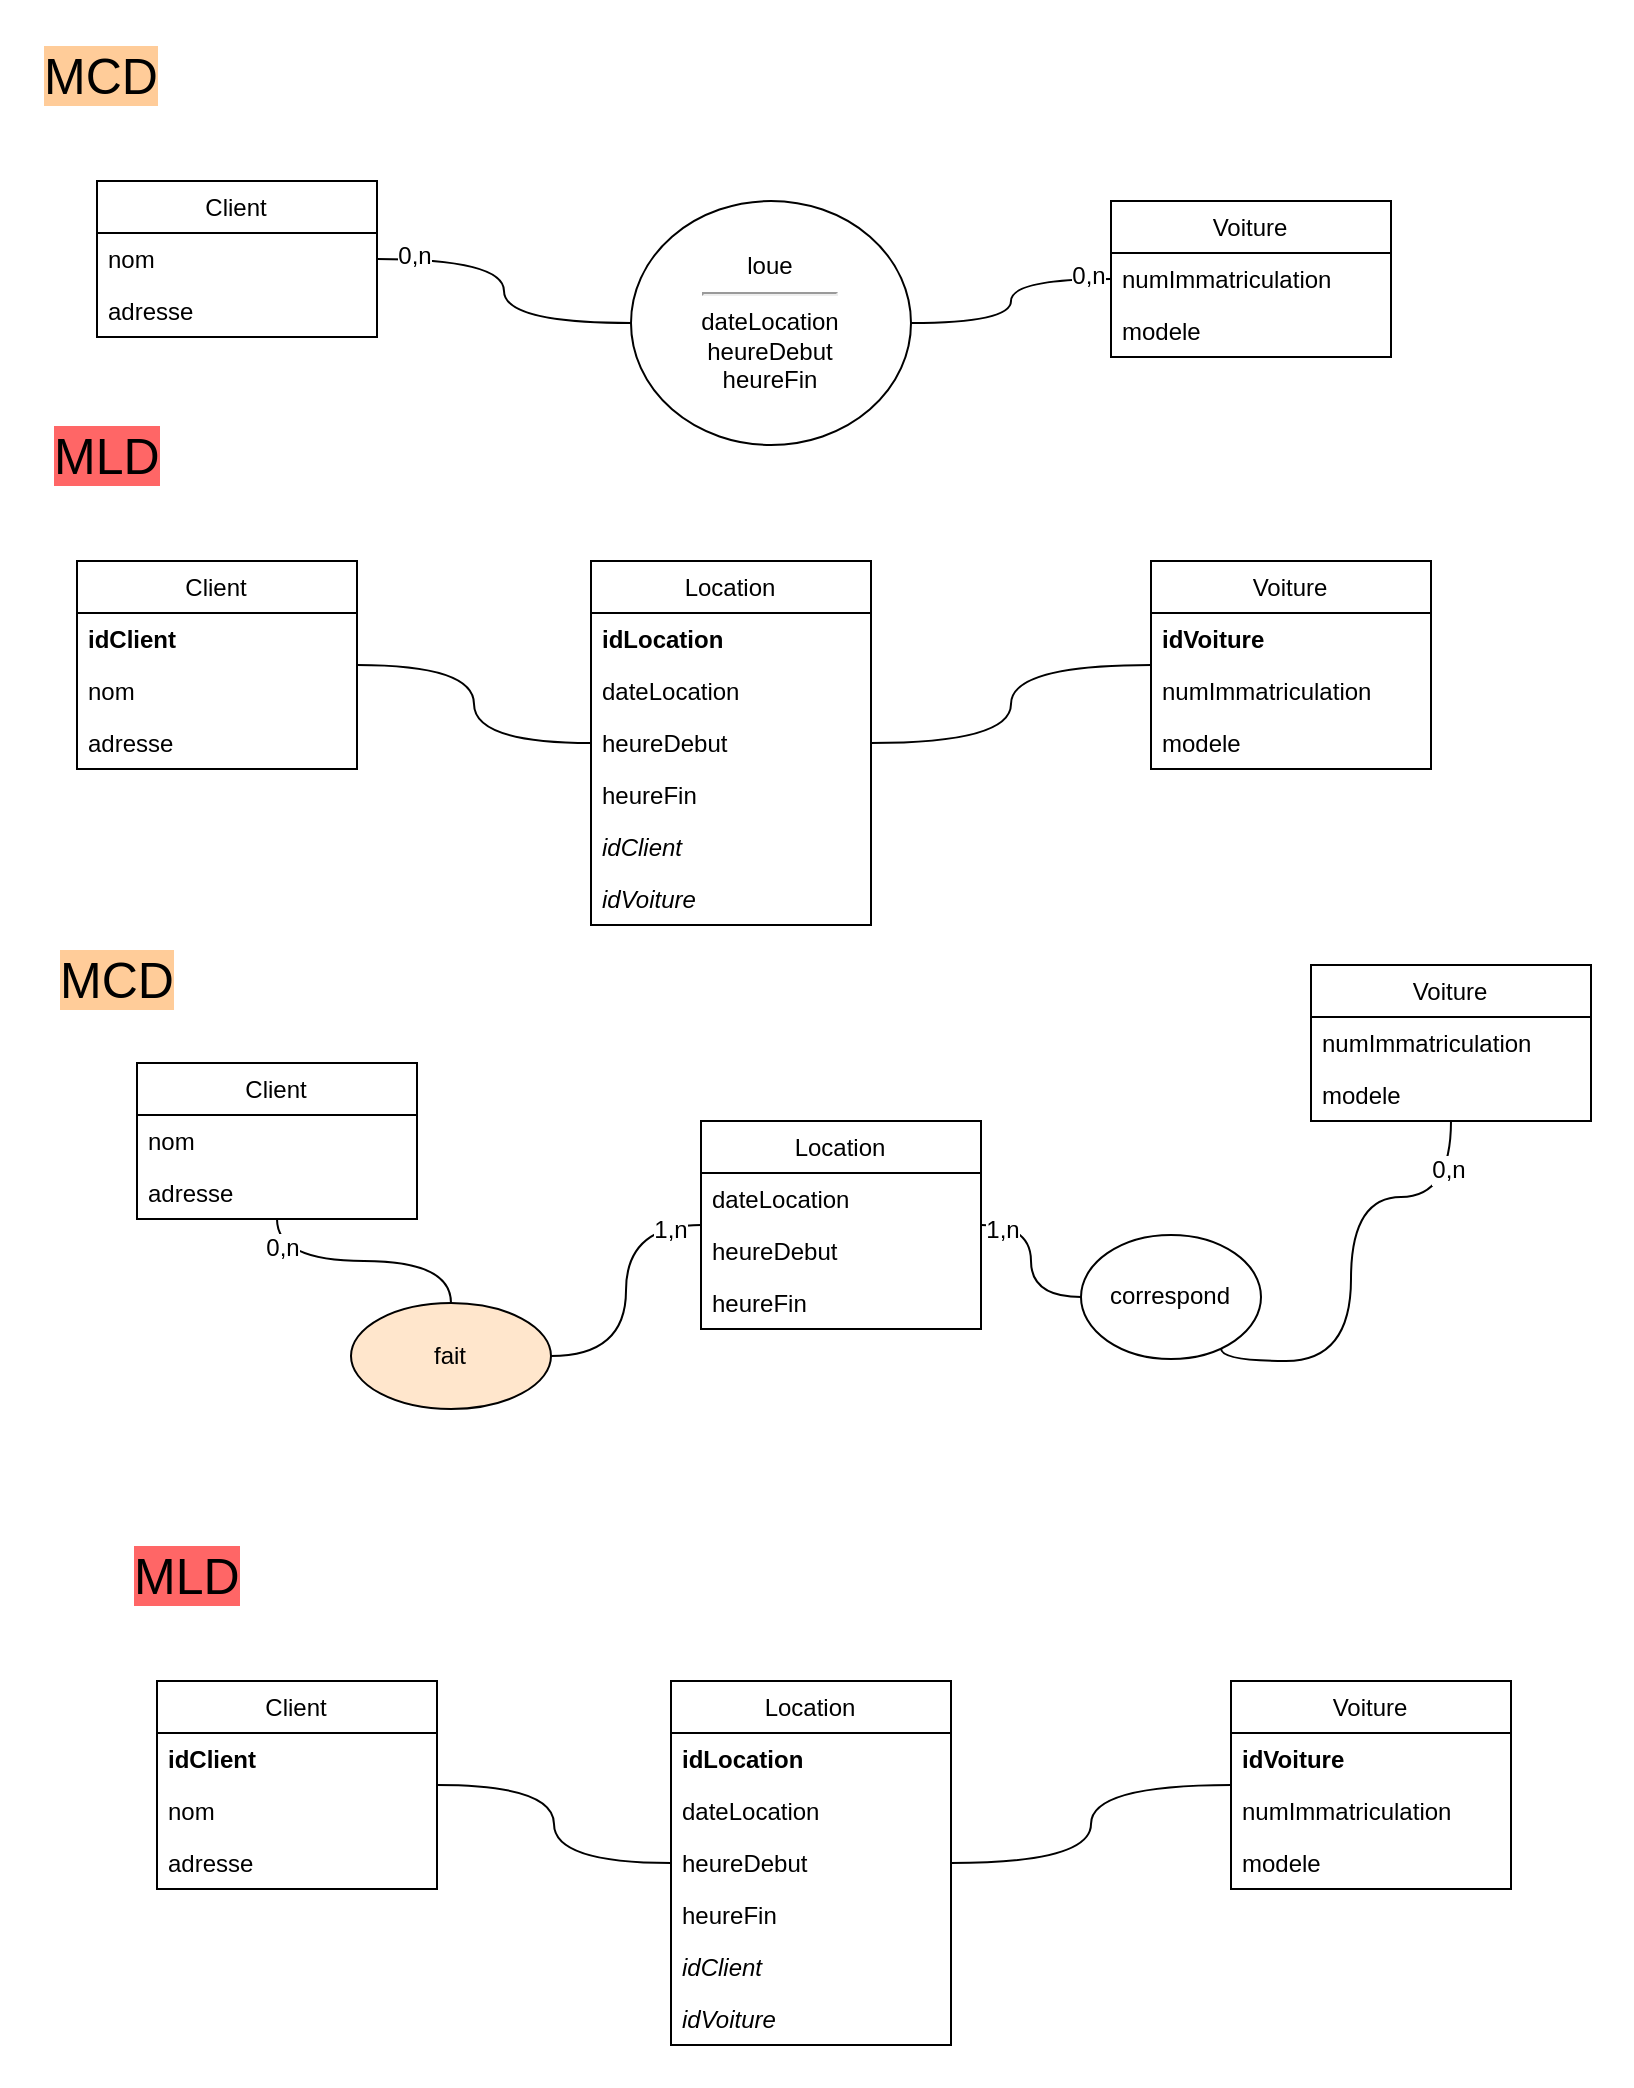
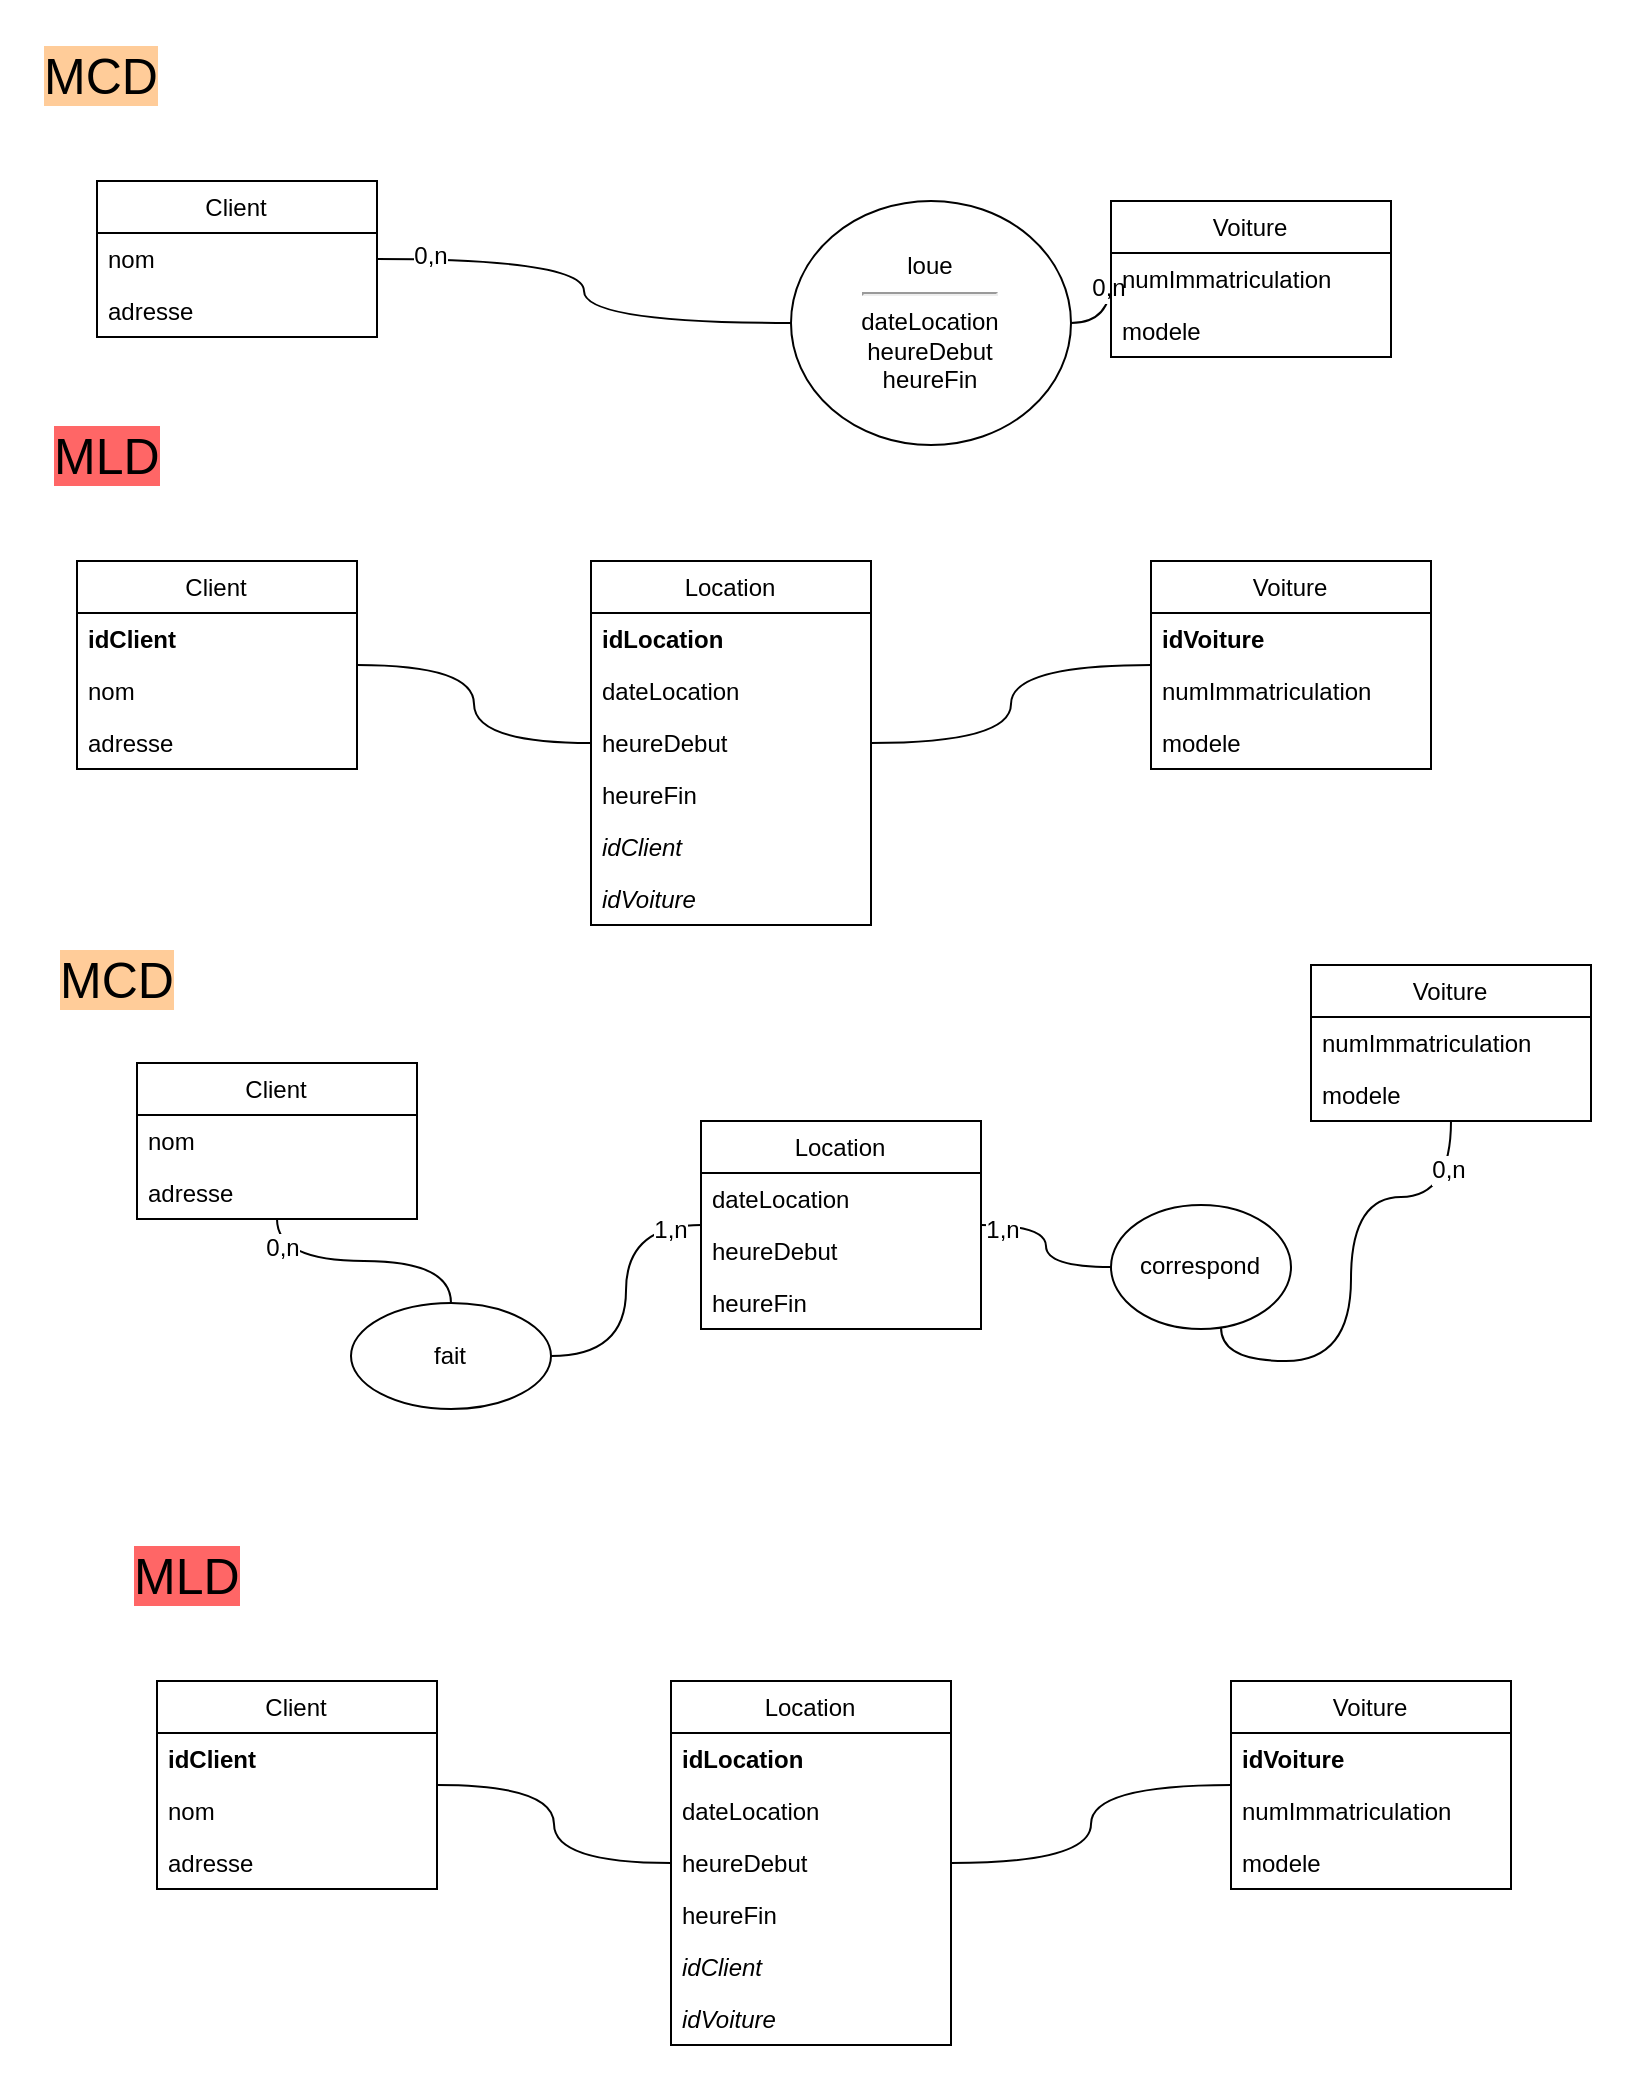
node "louedateLocation heureDebut heureFin": moved (771, 323) -> (931, 323)
node "correspond": moved (1171, 1297) -> (1201, 1267)
node "fait": fillcolor #ffe6cc -> #ffffff
